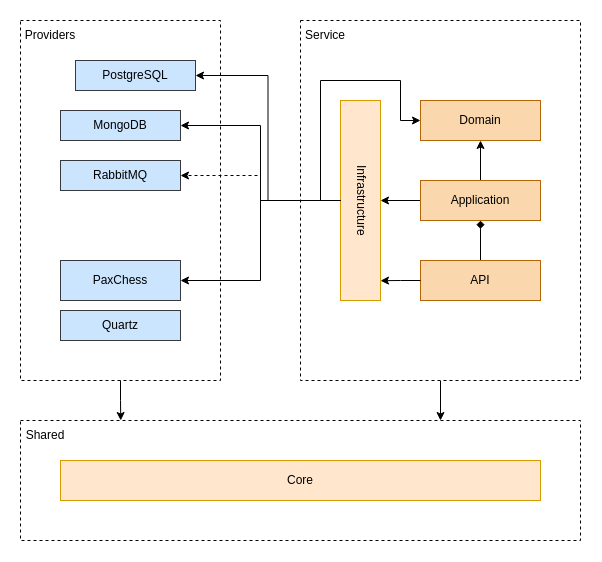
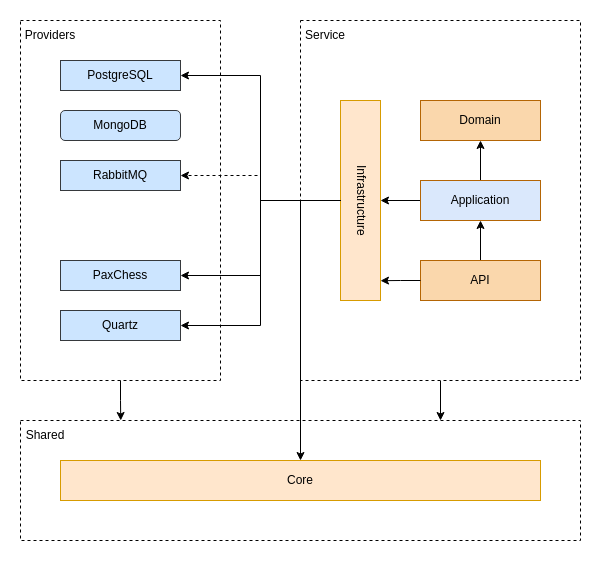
node "PostgreSQL": moved (136, 76) -> (121, 76)
edge "Infrastructure" -> "Domain": now "Infrastructure" -> "Quartz"
node "MongoDB": shape rectangle -> rounded rectangle
edge "Infrastructure" -> "MongoDB": now "Infrastructure" -> "Core"
node "Application": fillcolor #fad7ac -> #dae8fc
edge "API" -> "Application": arrowhead diamond -> classic
node "PaxChess": size 120x40 -> 120x30
